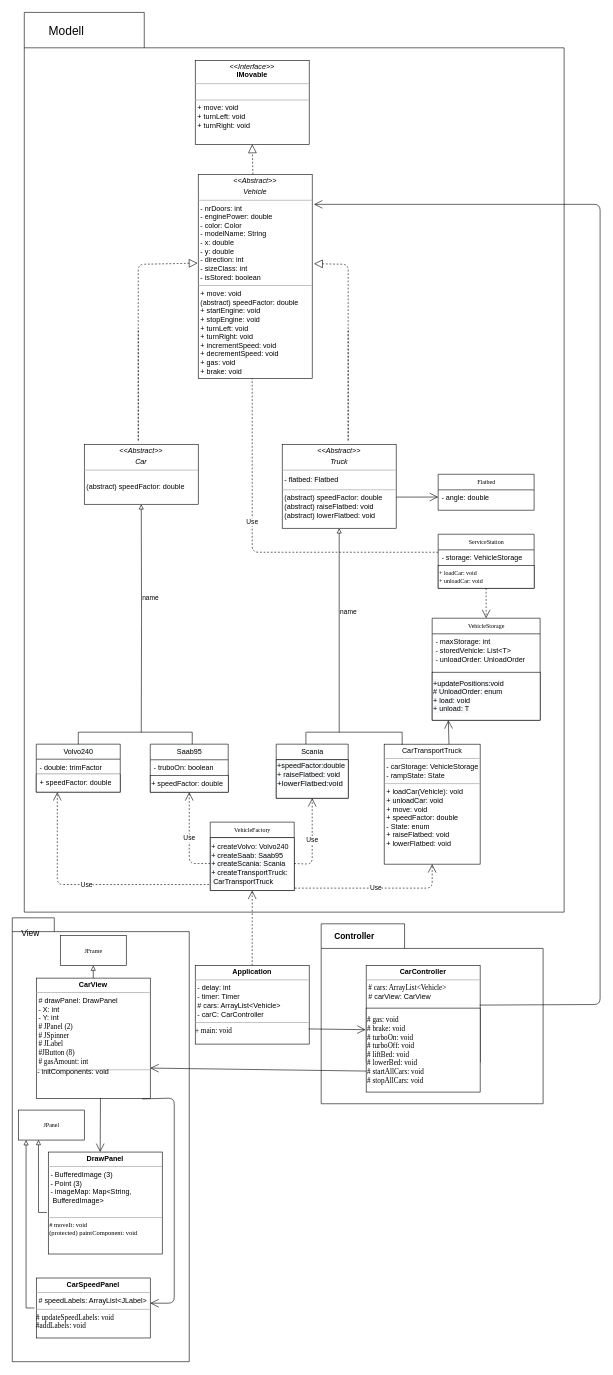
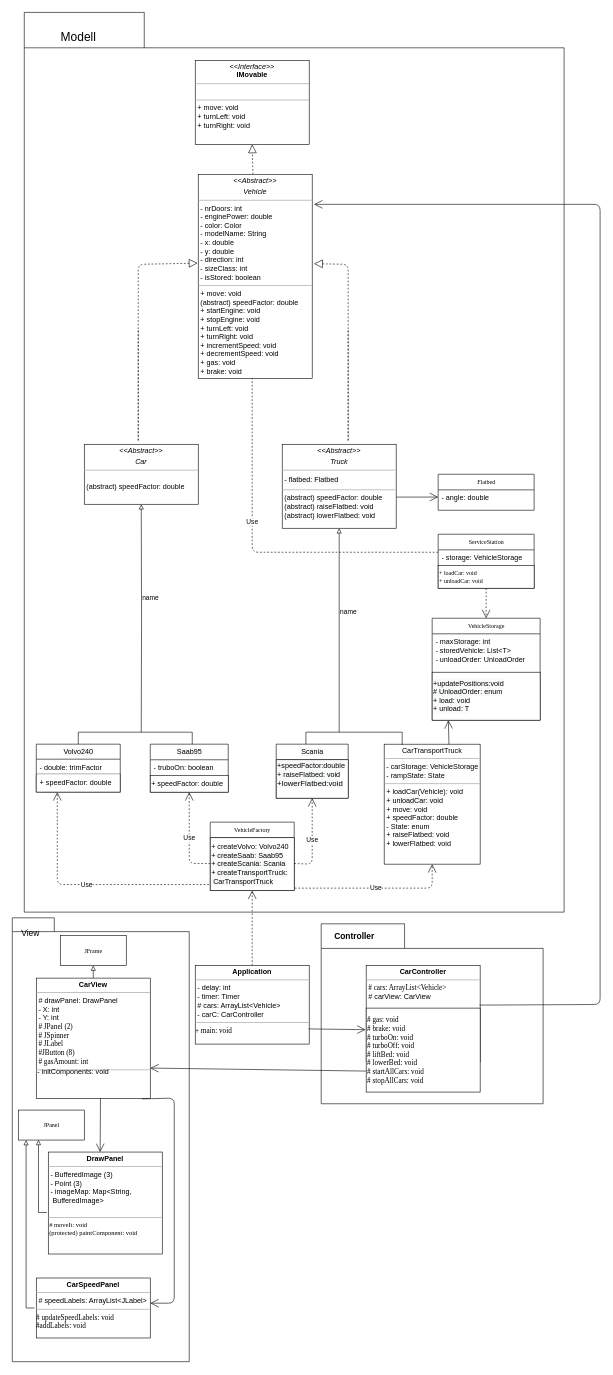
node "Modell": moved (66, 30) -> (78, 36)
